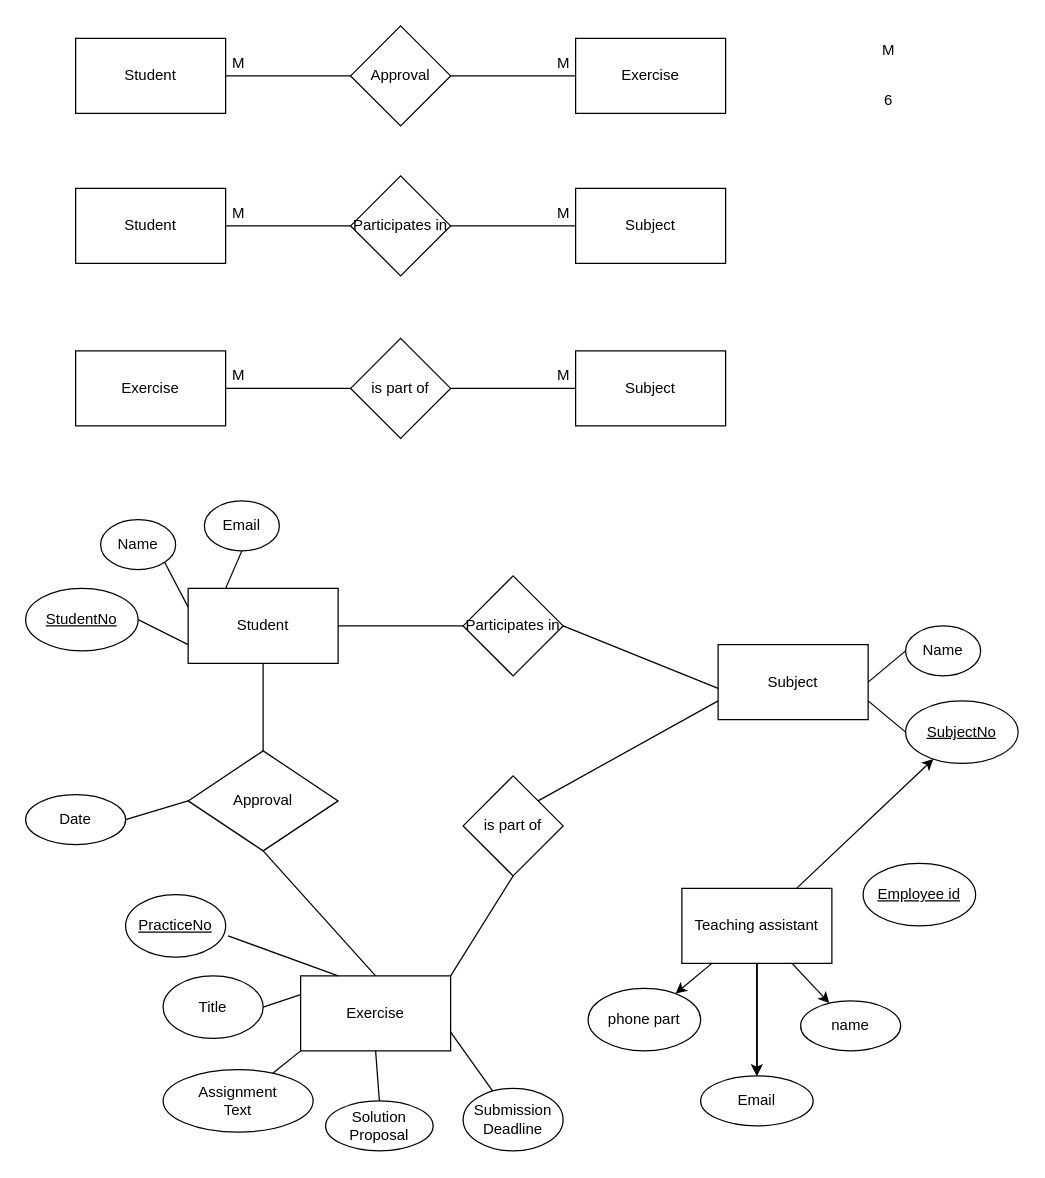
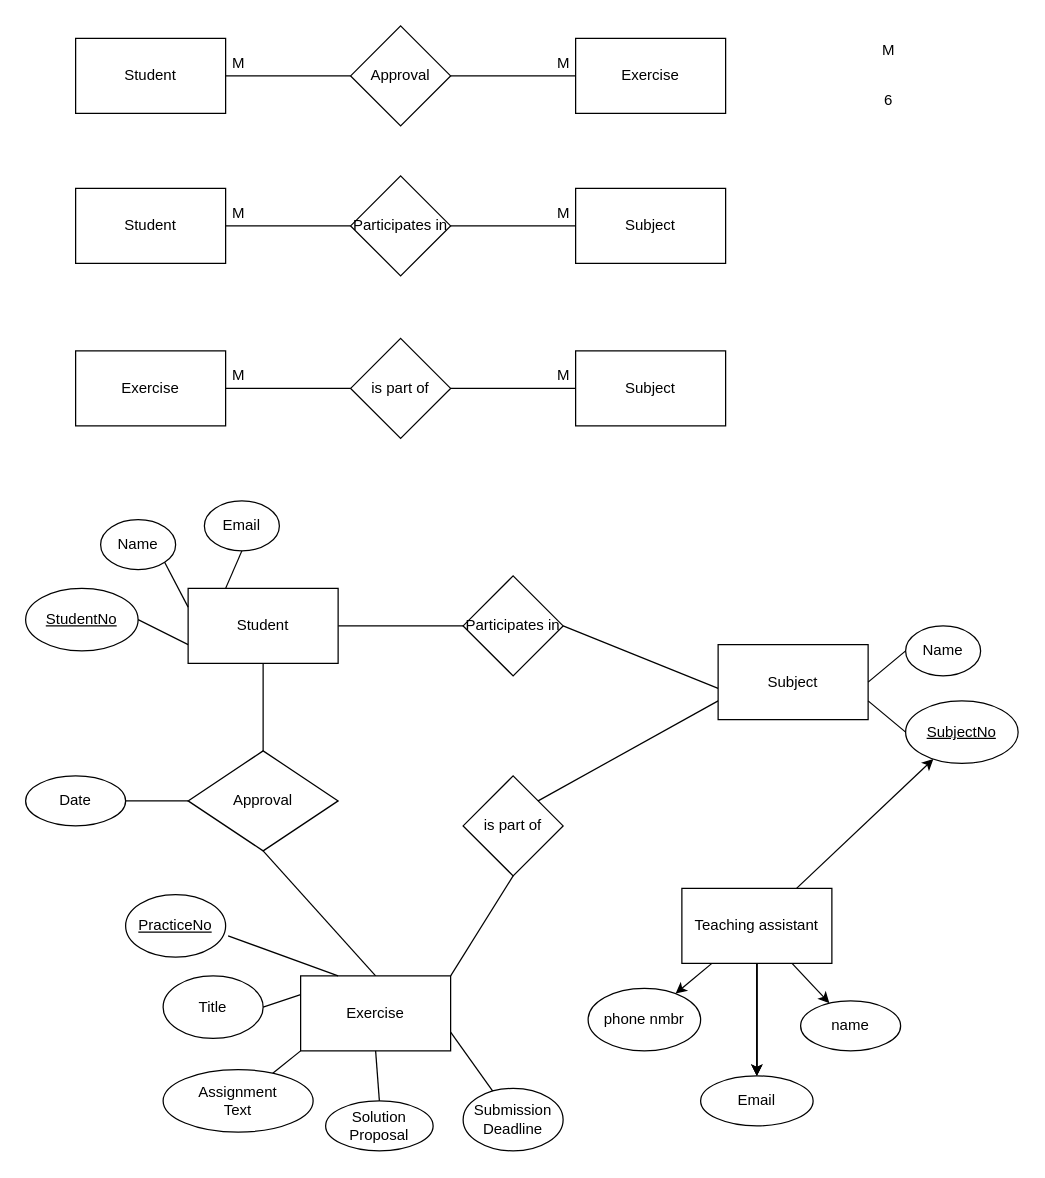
node "Date": moved (76, 819) -> (76, 801)
node "Employee id": removed
node "phone part": label "phone part" -> "phone nmbr"
